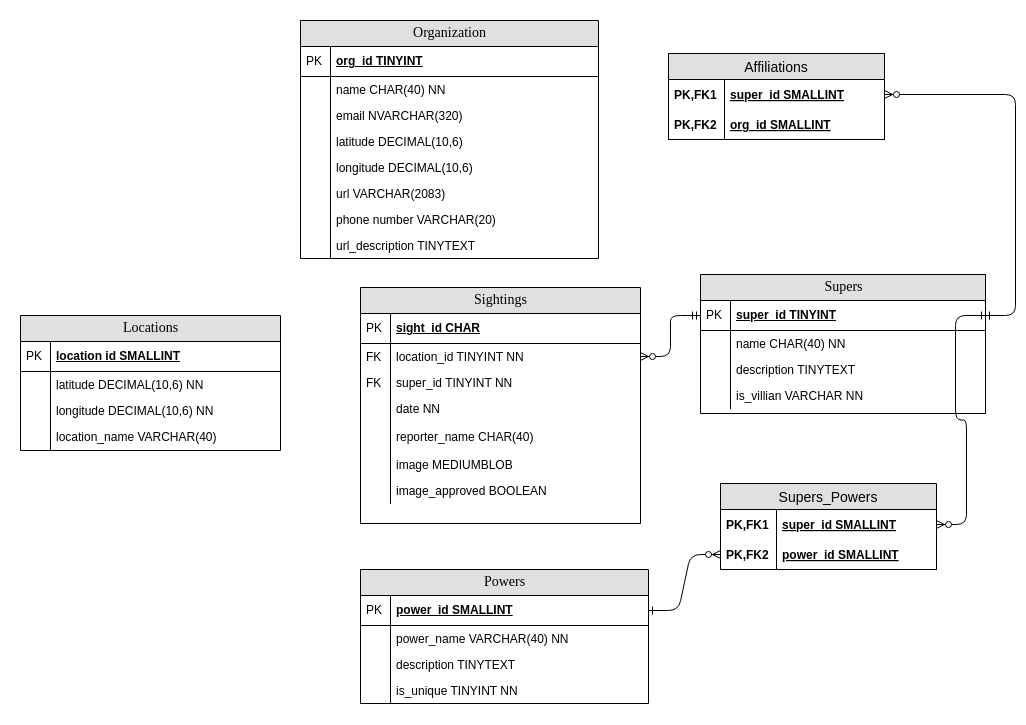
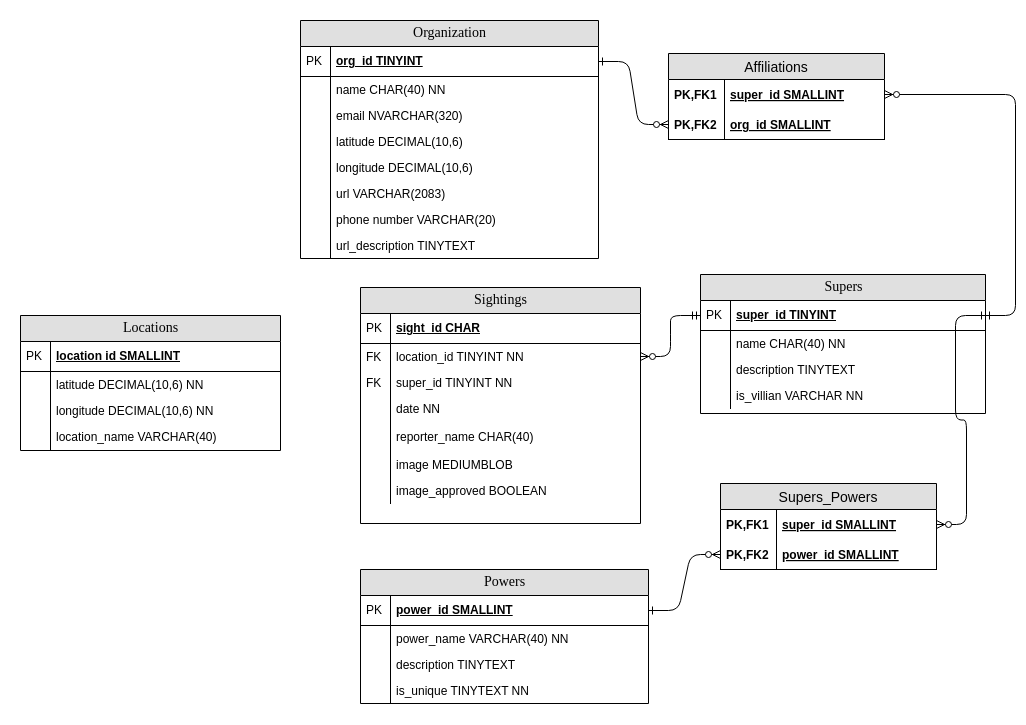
edge "org_id TINYINT" -- "org_id SMALLINT": added
node "is_unique TINYINT NN": label "is_unique TINYINT NN" -> "is_unique TINYTEXT NN"
